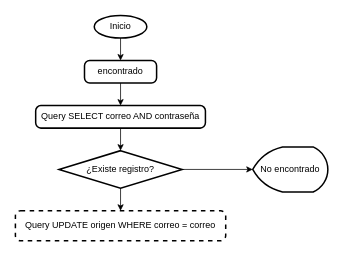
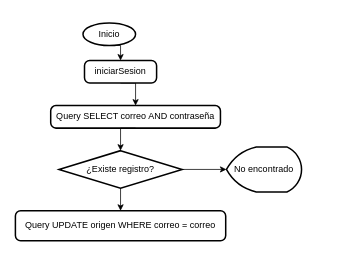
node "Inicio": moved (120, 27) -> (109, 34)
node "encontrado": label "encontrado" -> "iniciarSesion"
node "Query SELECT correo AND contraseña": moved (120, 117) -> (135, 117)
node "No encontrado": moved (290, 169) -> (264, 169)
node "Query UPDATE origen WHERE correo = correo": style dashed -> solid
